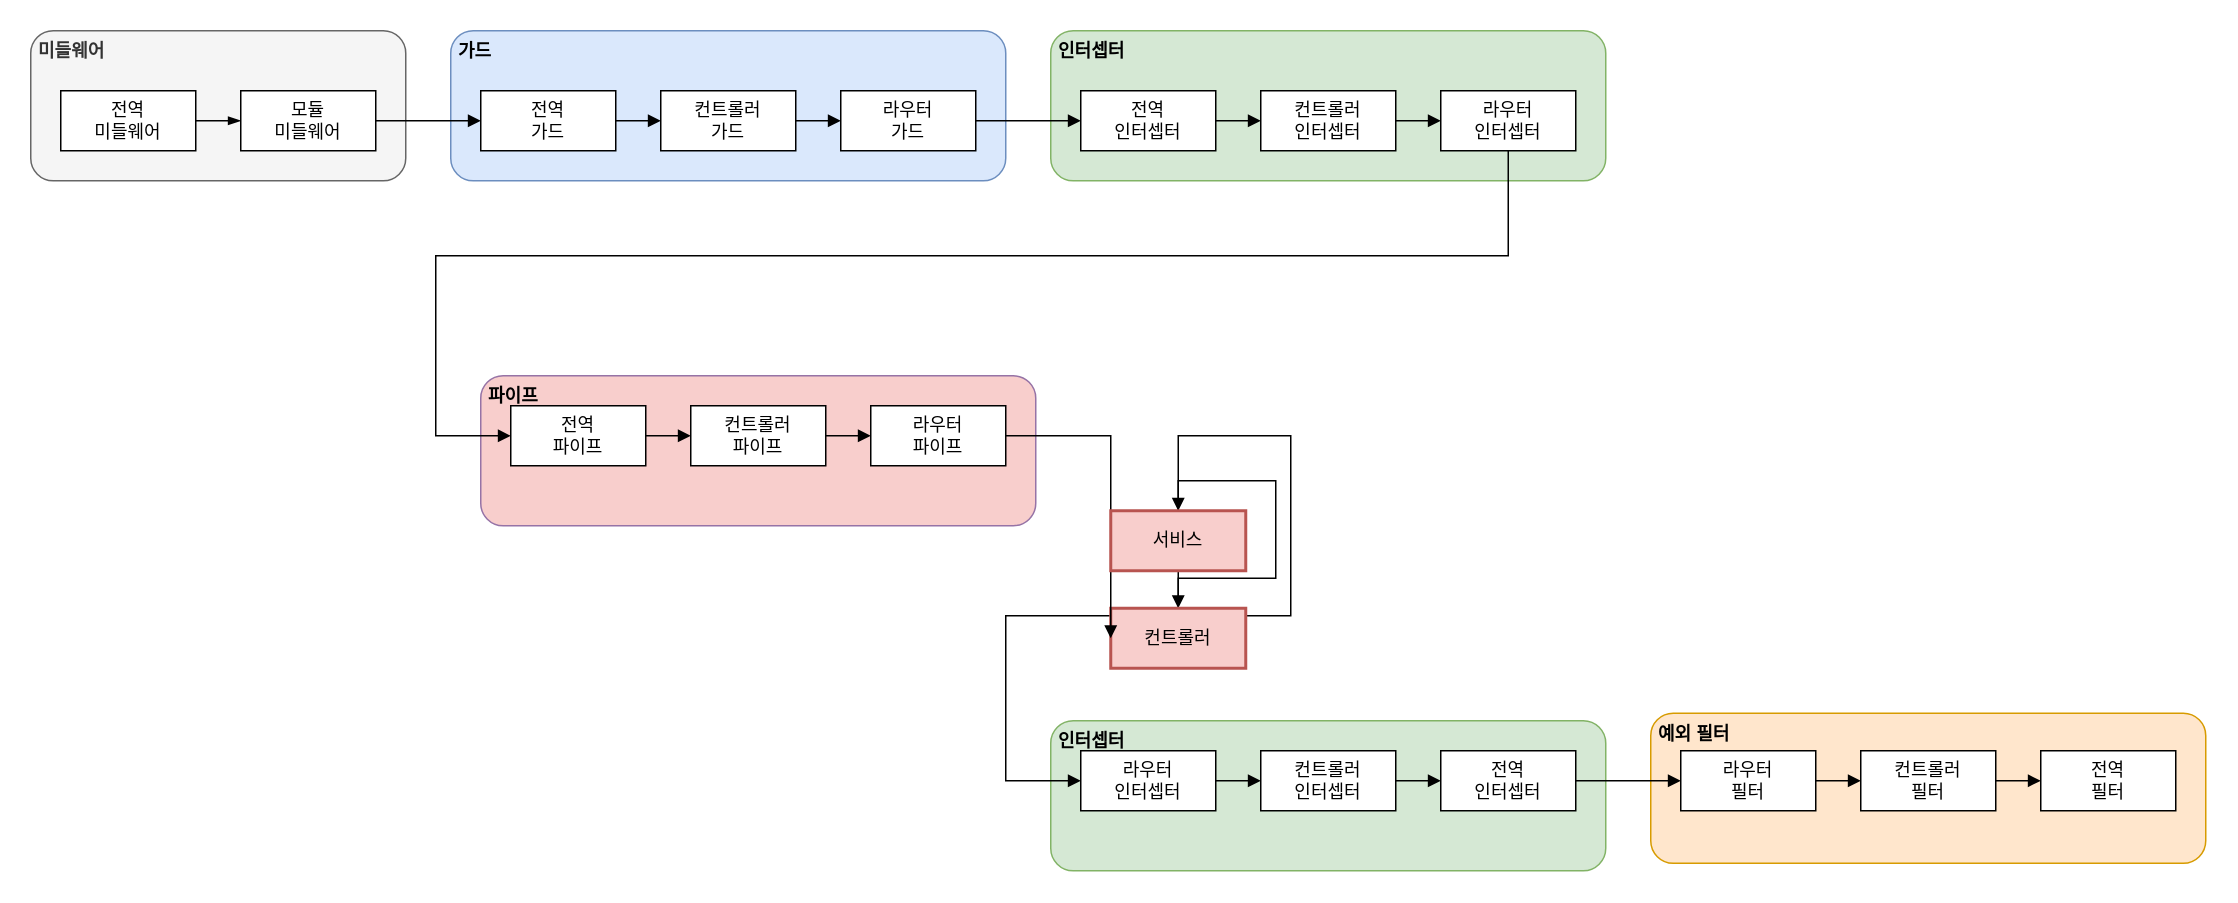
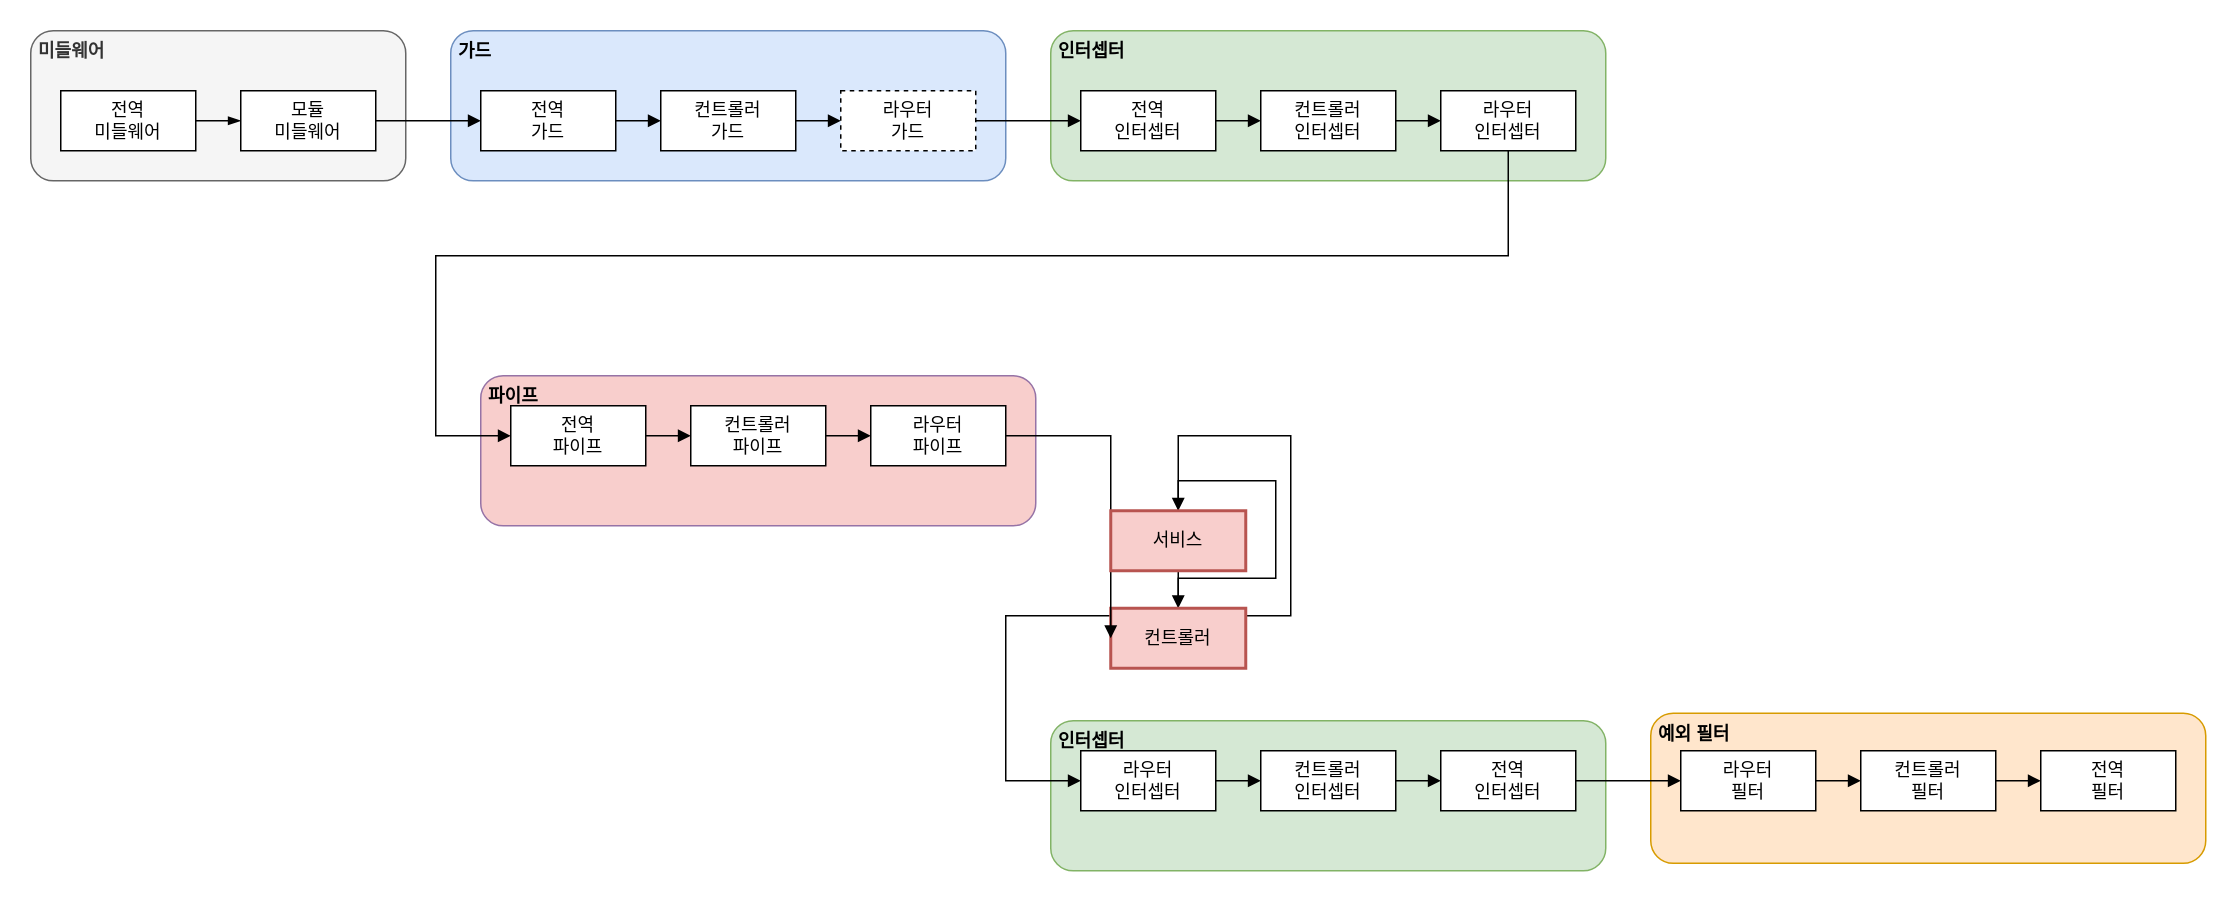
node "라우터 가드": style solid -> dashed
